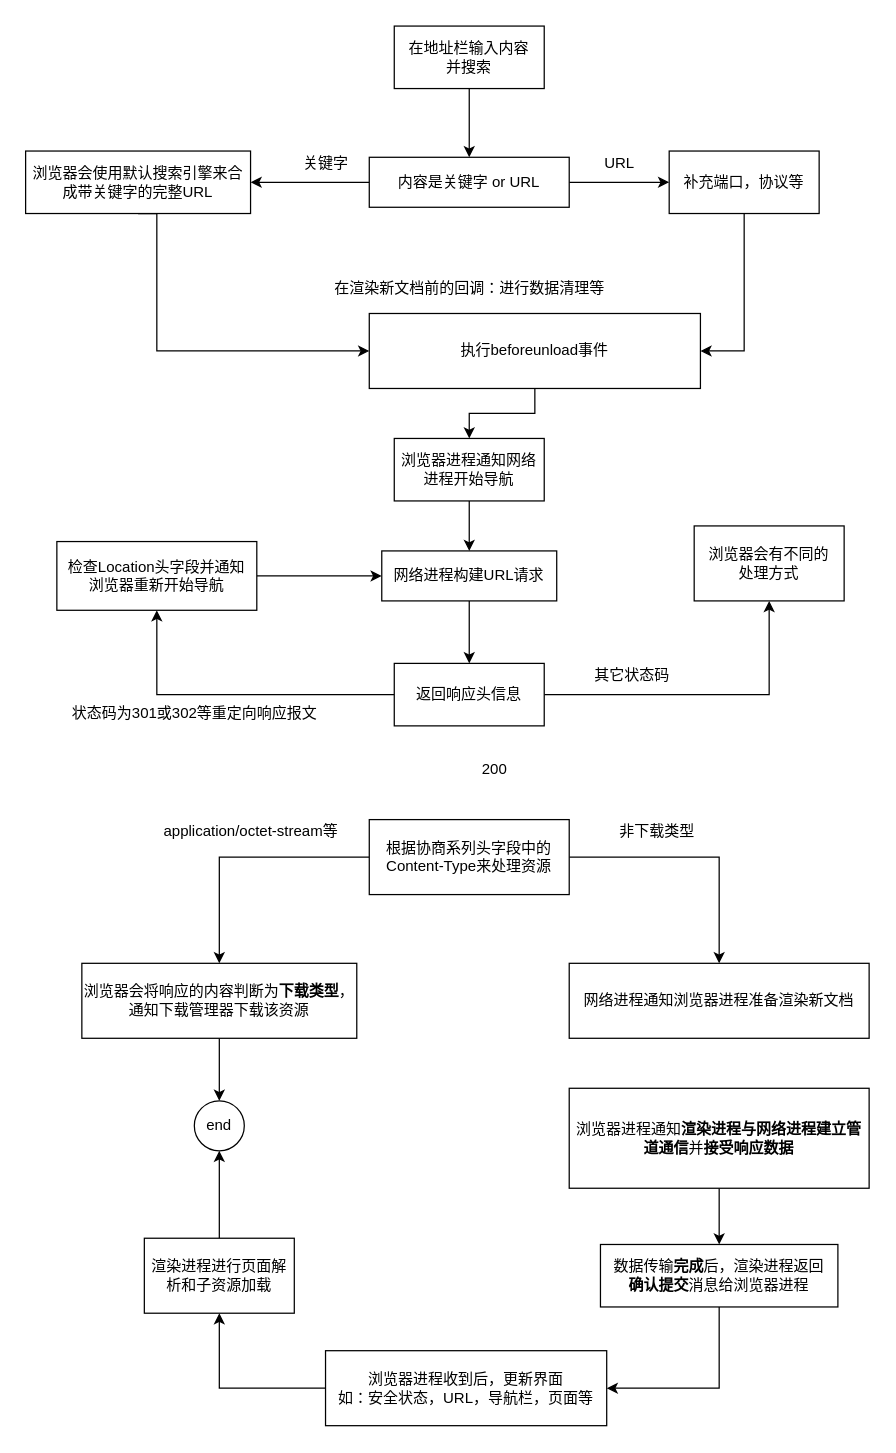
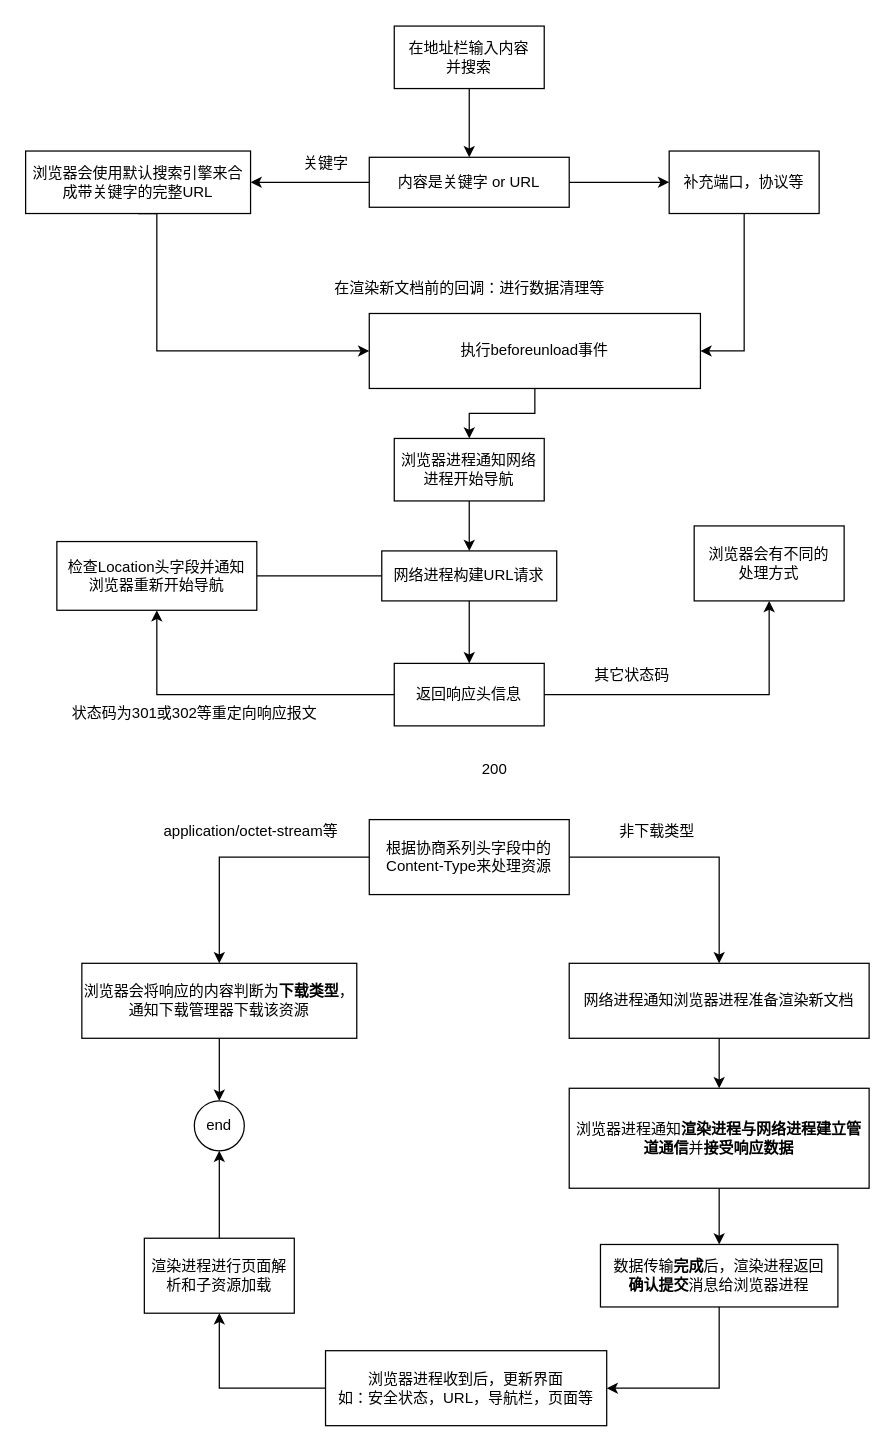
node "URL": removed
edge "检查Location头字段并通知 浏览器重新开始导航" -> "网络进程构建URL请求": arrowhead classic -> none
edge "网络进程通知浏览器进程准备渲染新文档" -> "浏览器进程通知渲染进程与网络进程建立管道通信并接受响应数据": added
